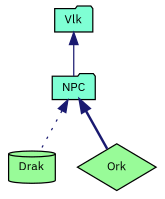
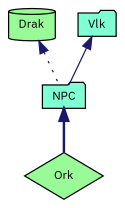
edge "Drak" -> "NPC": reversed
